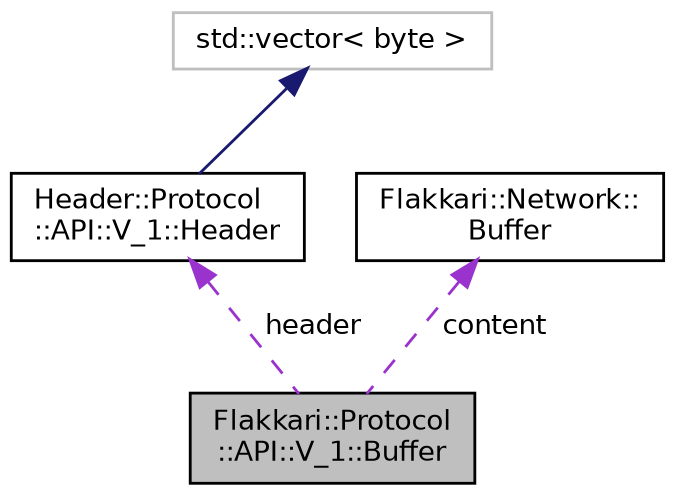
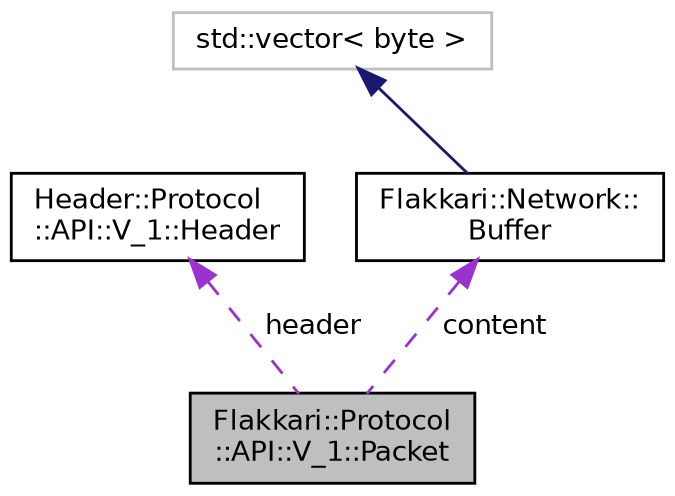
edge "Header::Protocol ::API::V_1::Header" -> "std::vector< byte >": now "Flakkari::Network:: Buffer" -> "std::vector< byte >"
node "Flakkari::Protocol ::API::V_1::Buffer": label "Flakkari::Protocol ::API::V_1::Buffer" -> "Flakkari::Protocol ::API::V_1::Packet"
